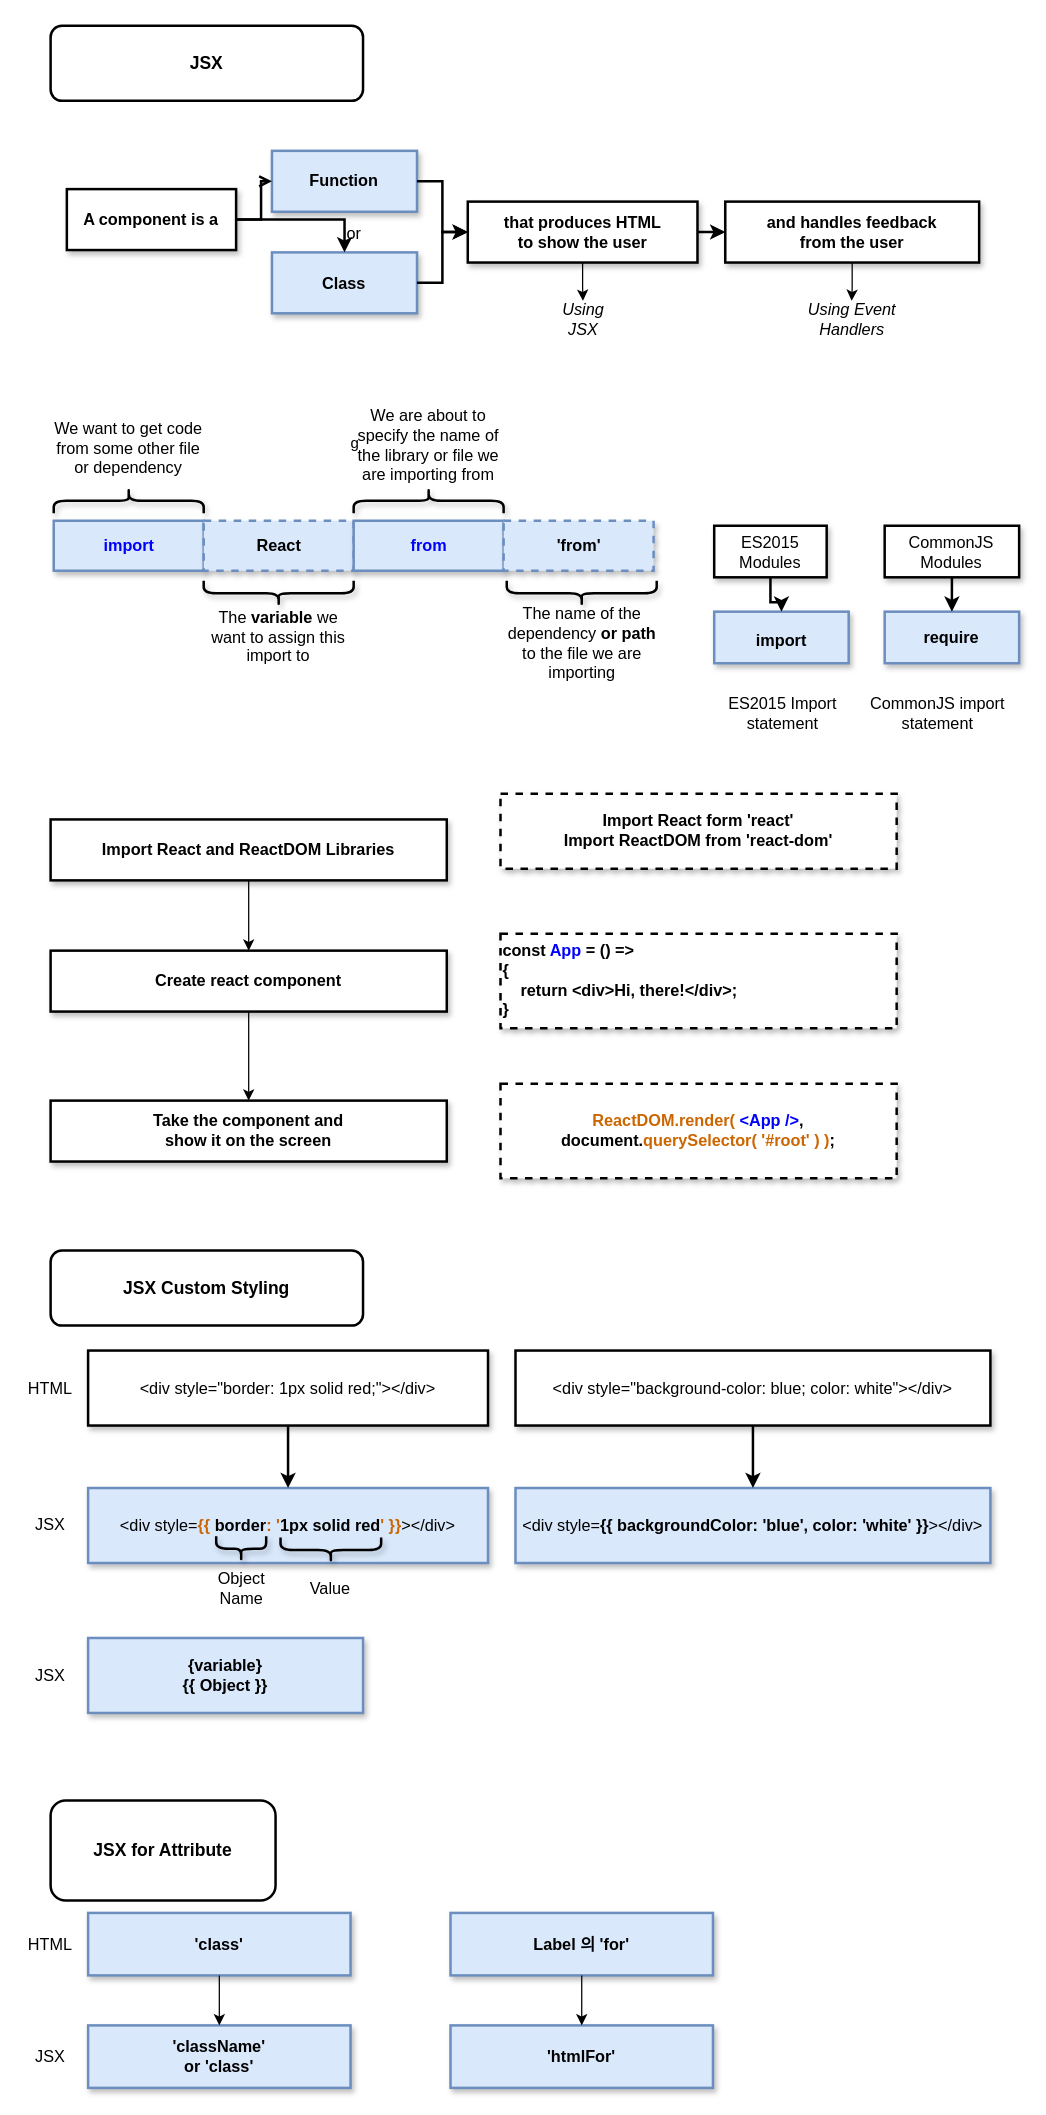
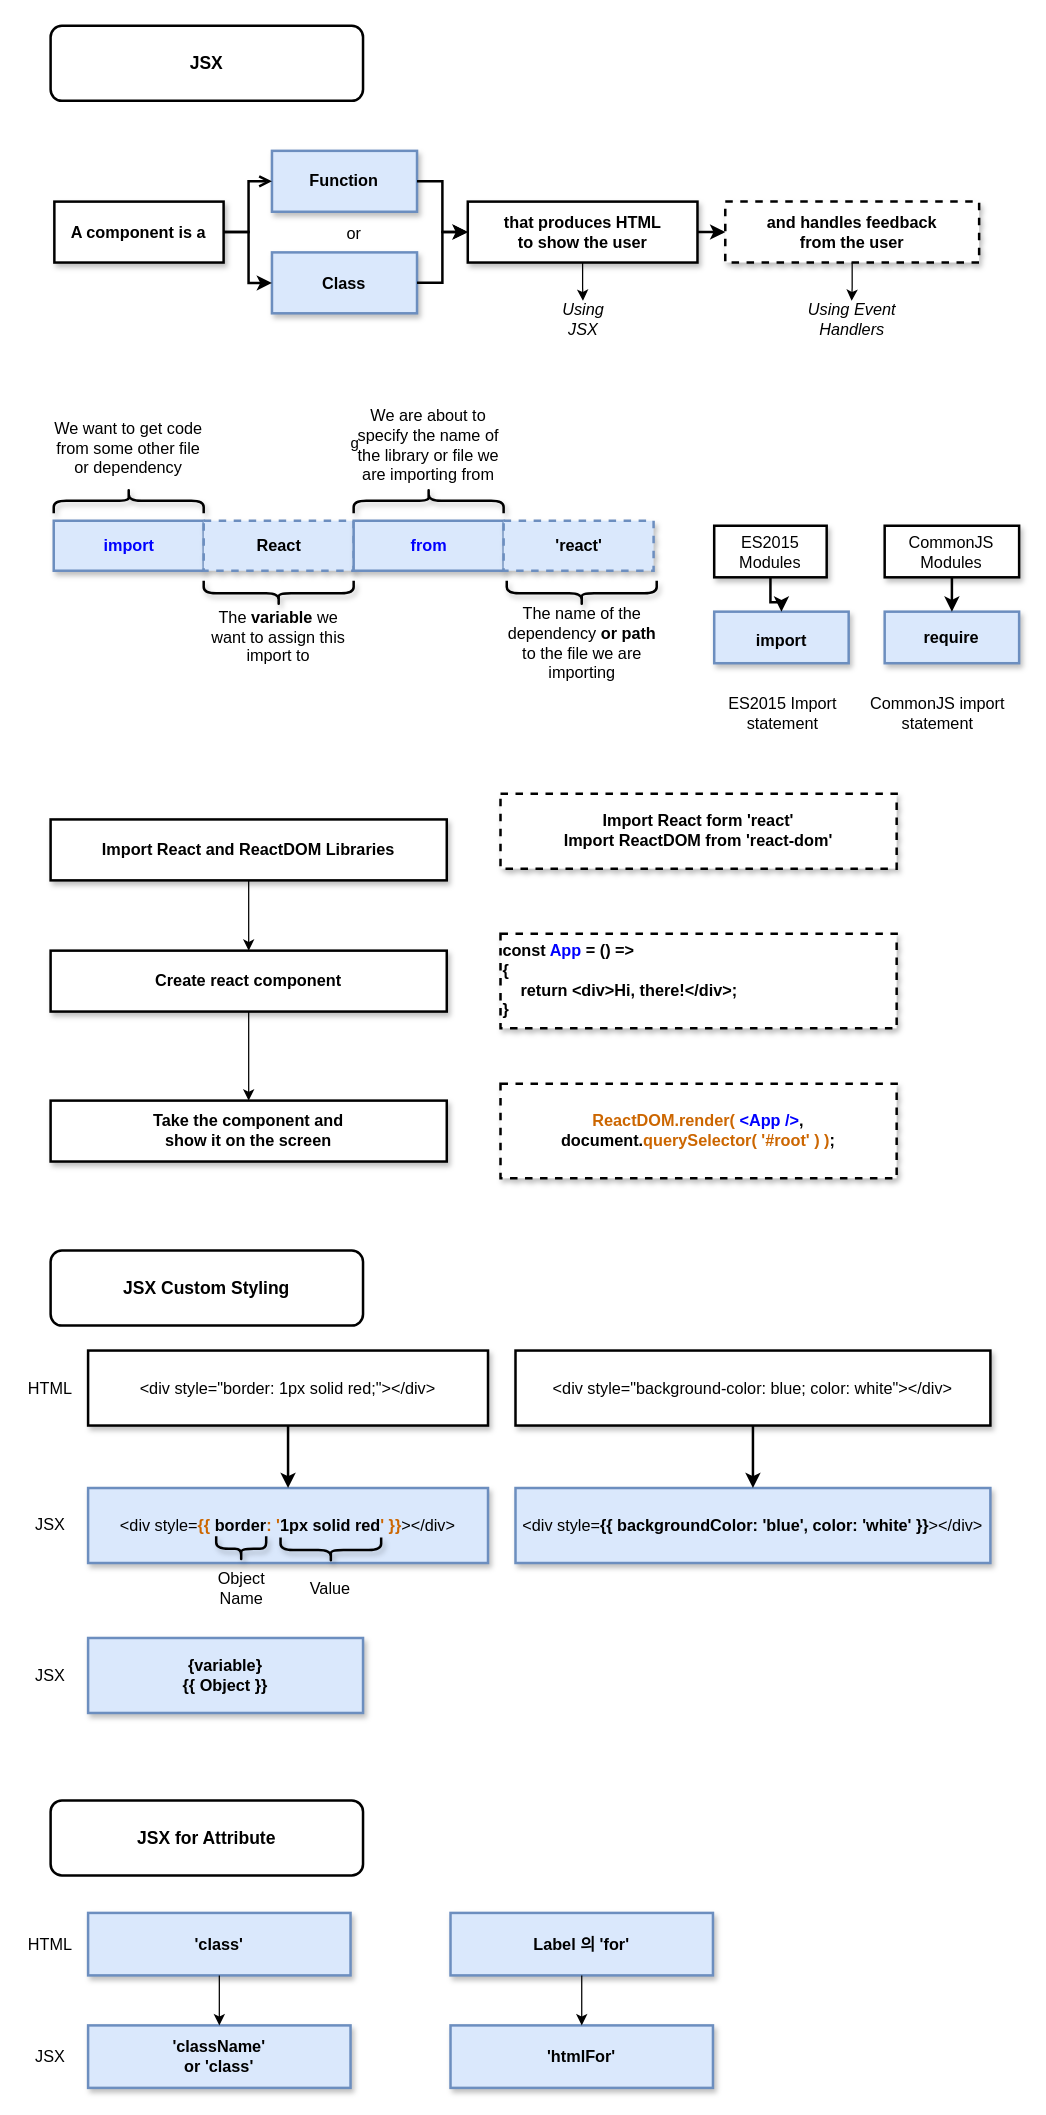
node "A component is a": moved (152, 219) -> (139, 232)
node "and handles feedback from the user": style solid -> dashed
node "'from'": label "'from'" -> "'react'"
node "JSX for Attribute": size 225x100 -> 313x75
